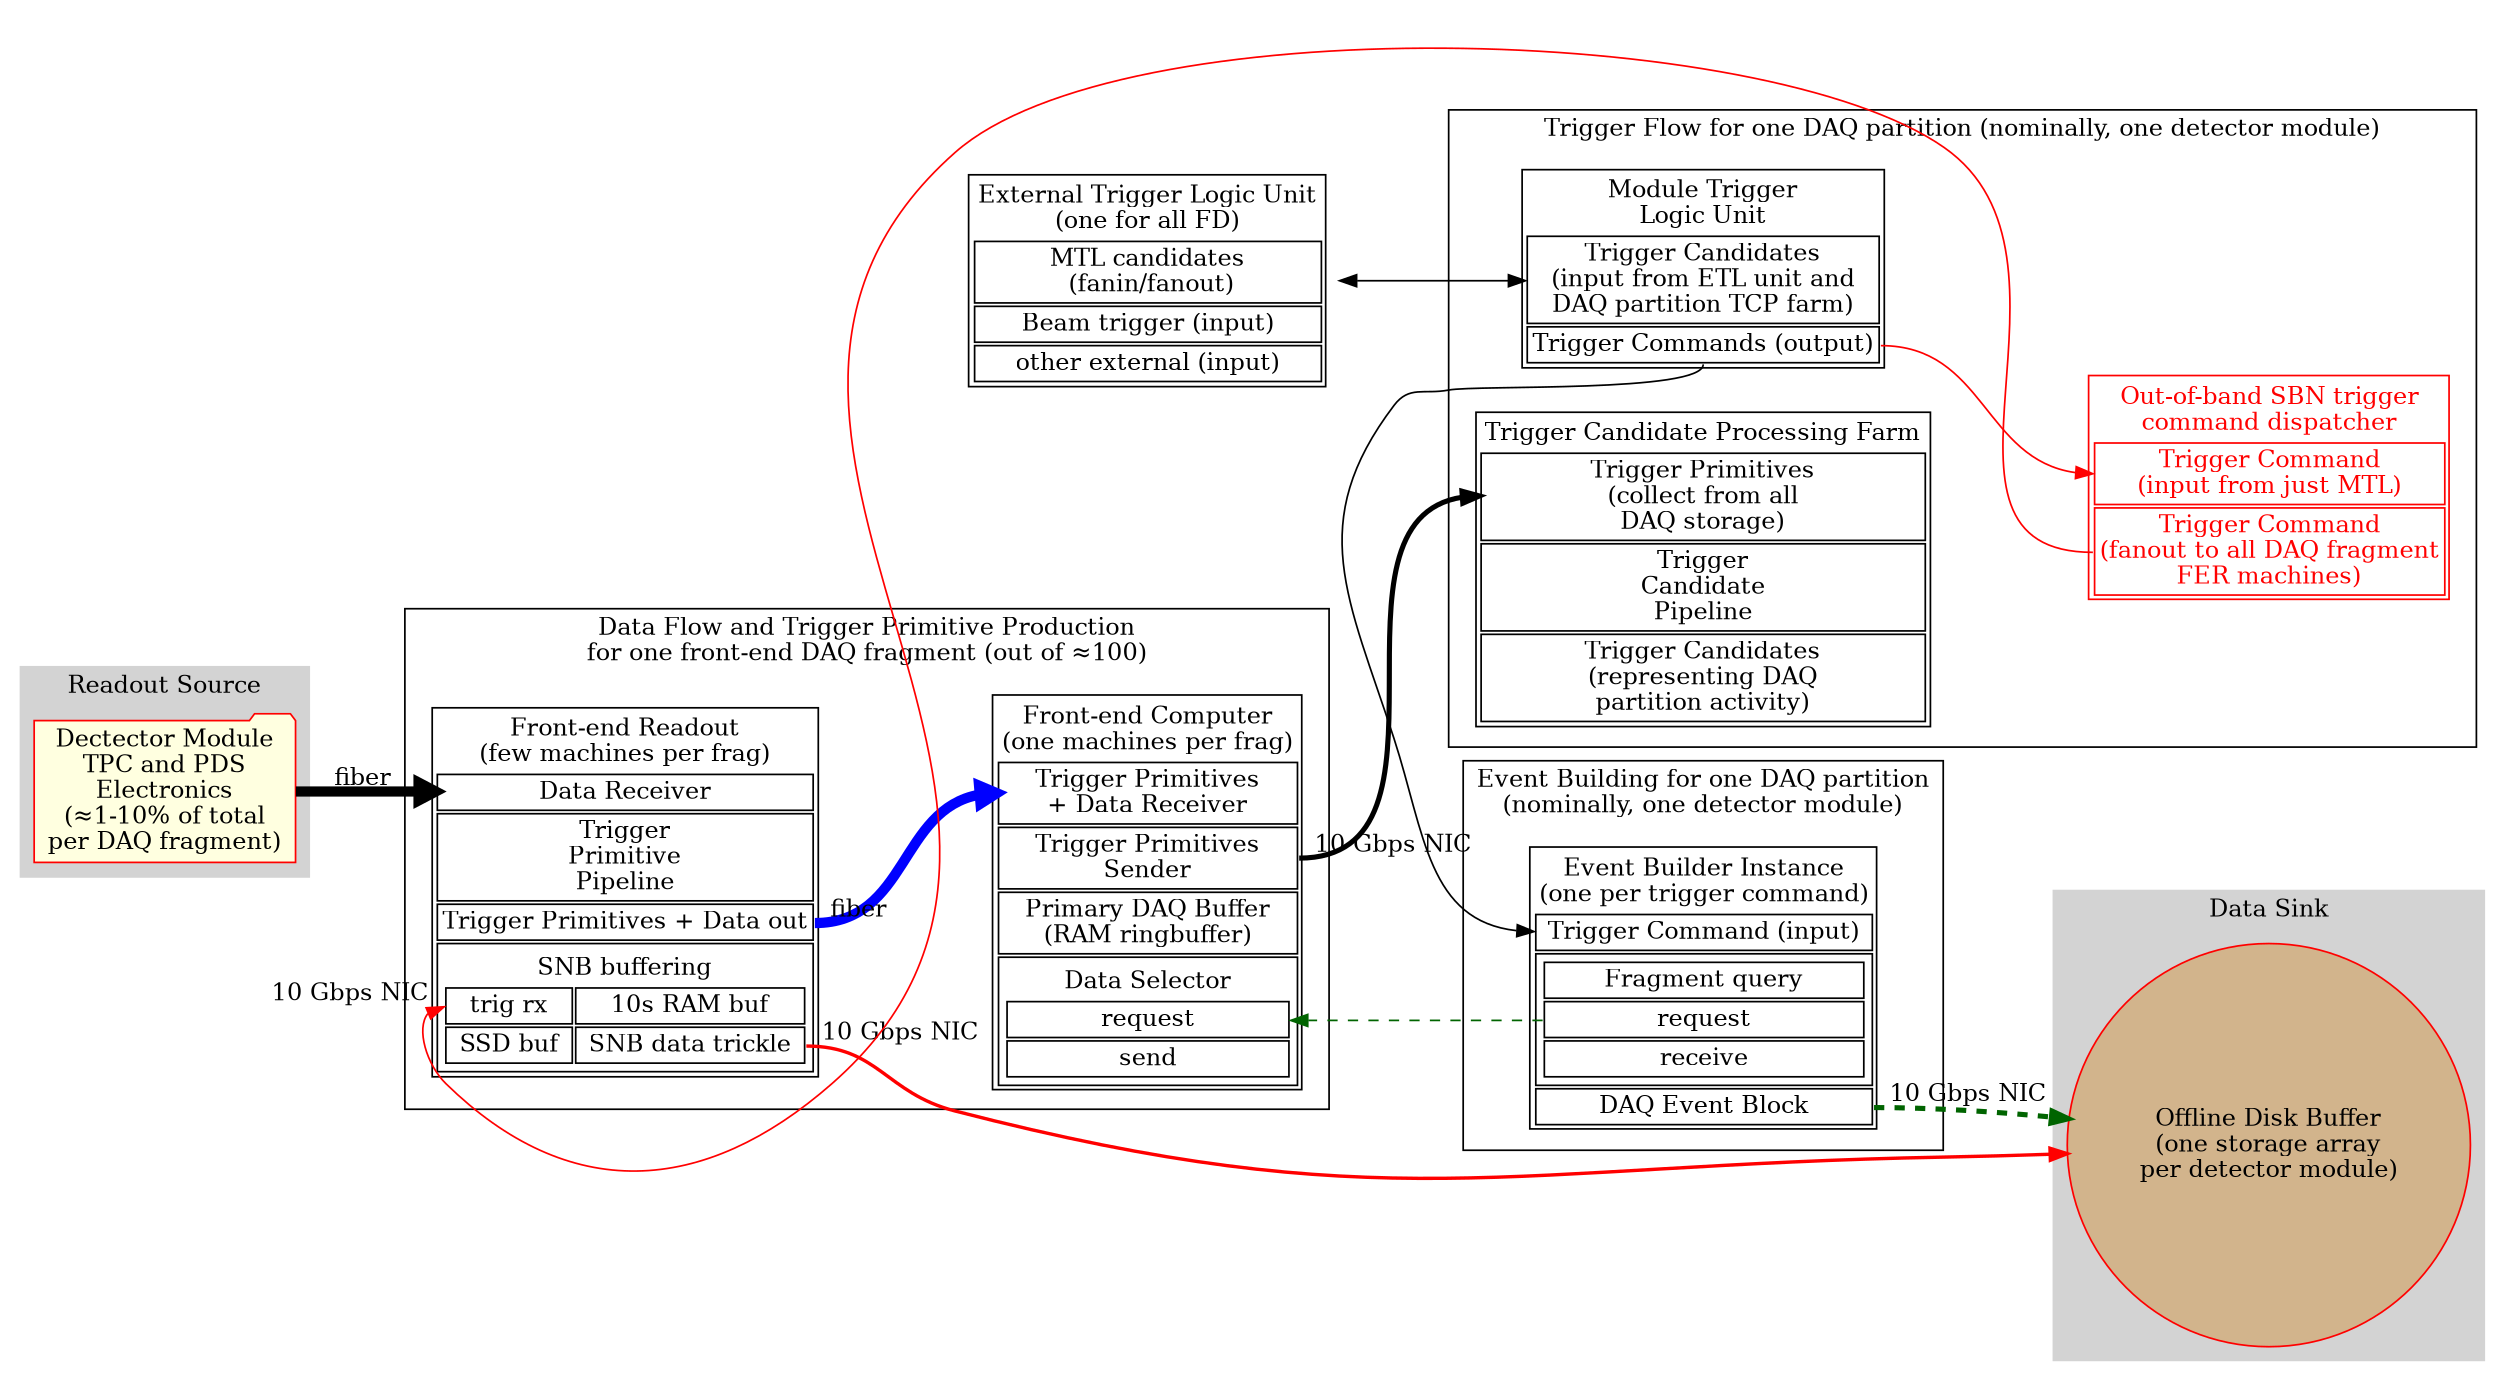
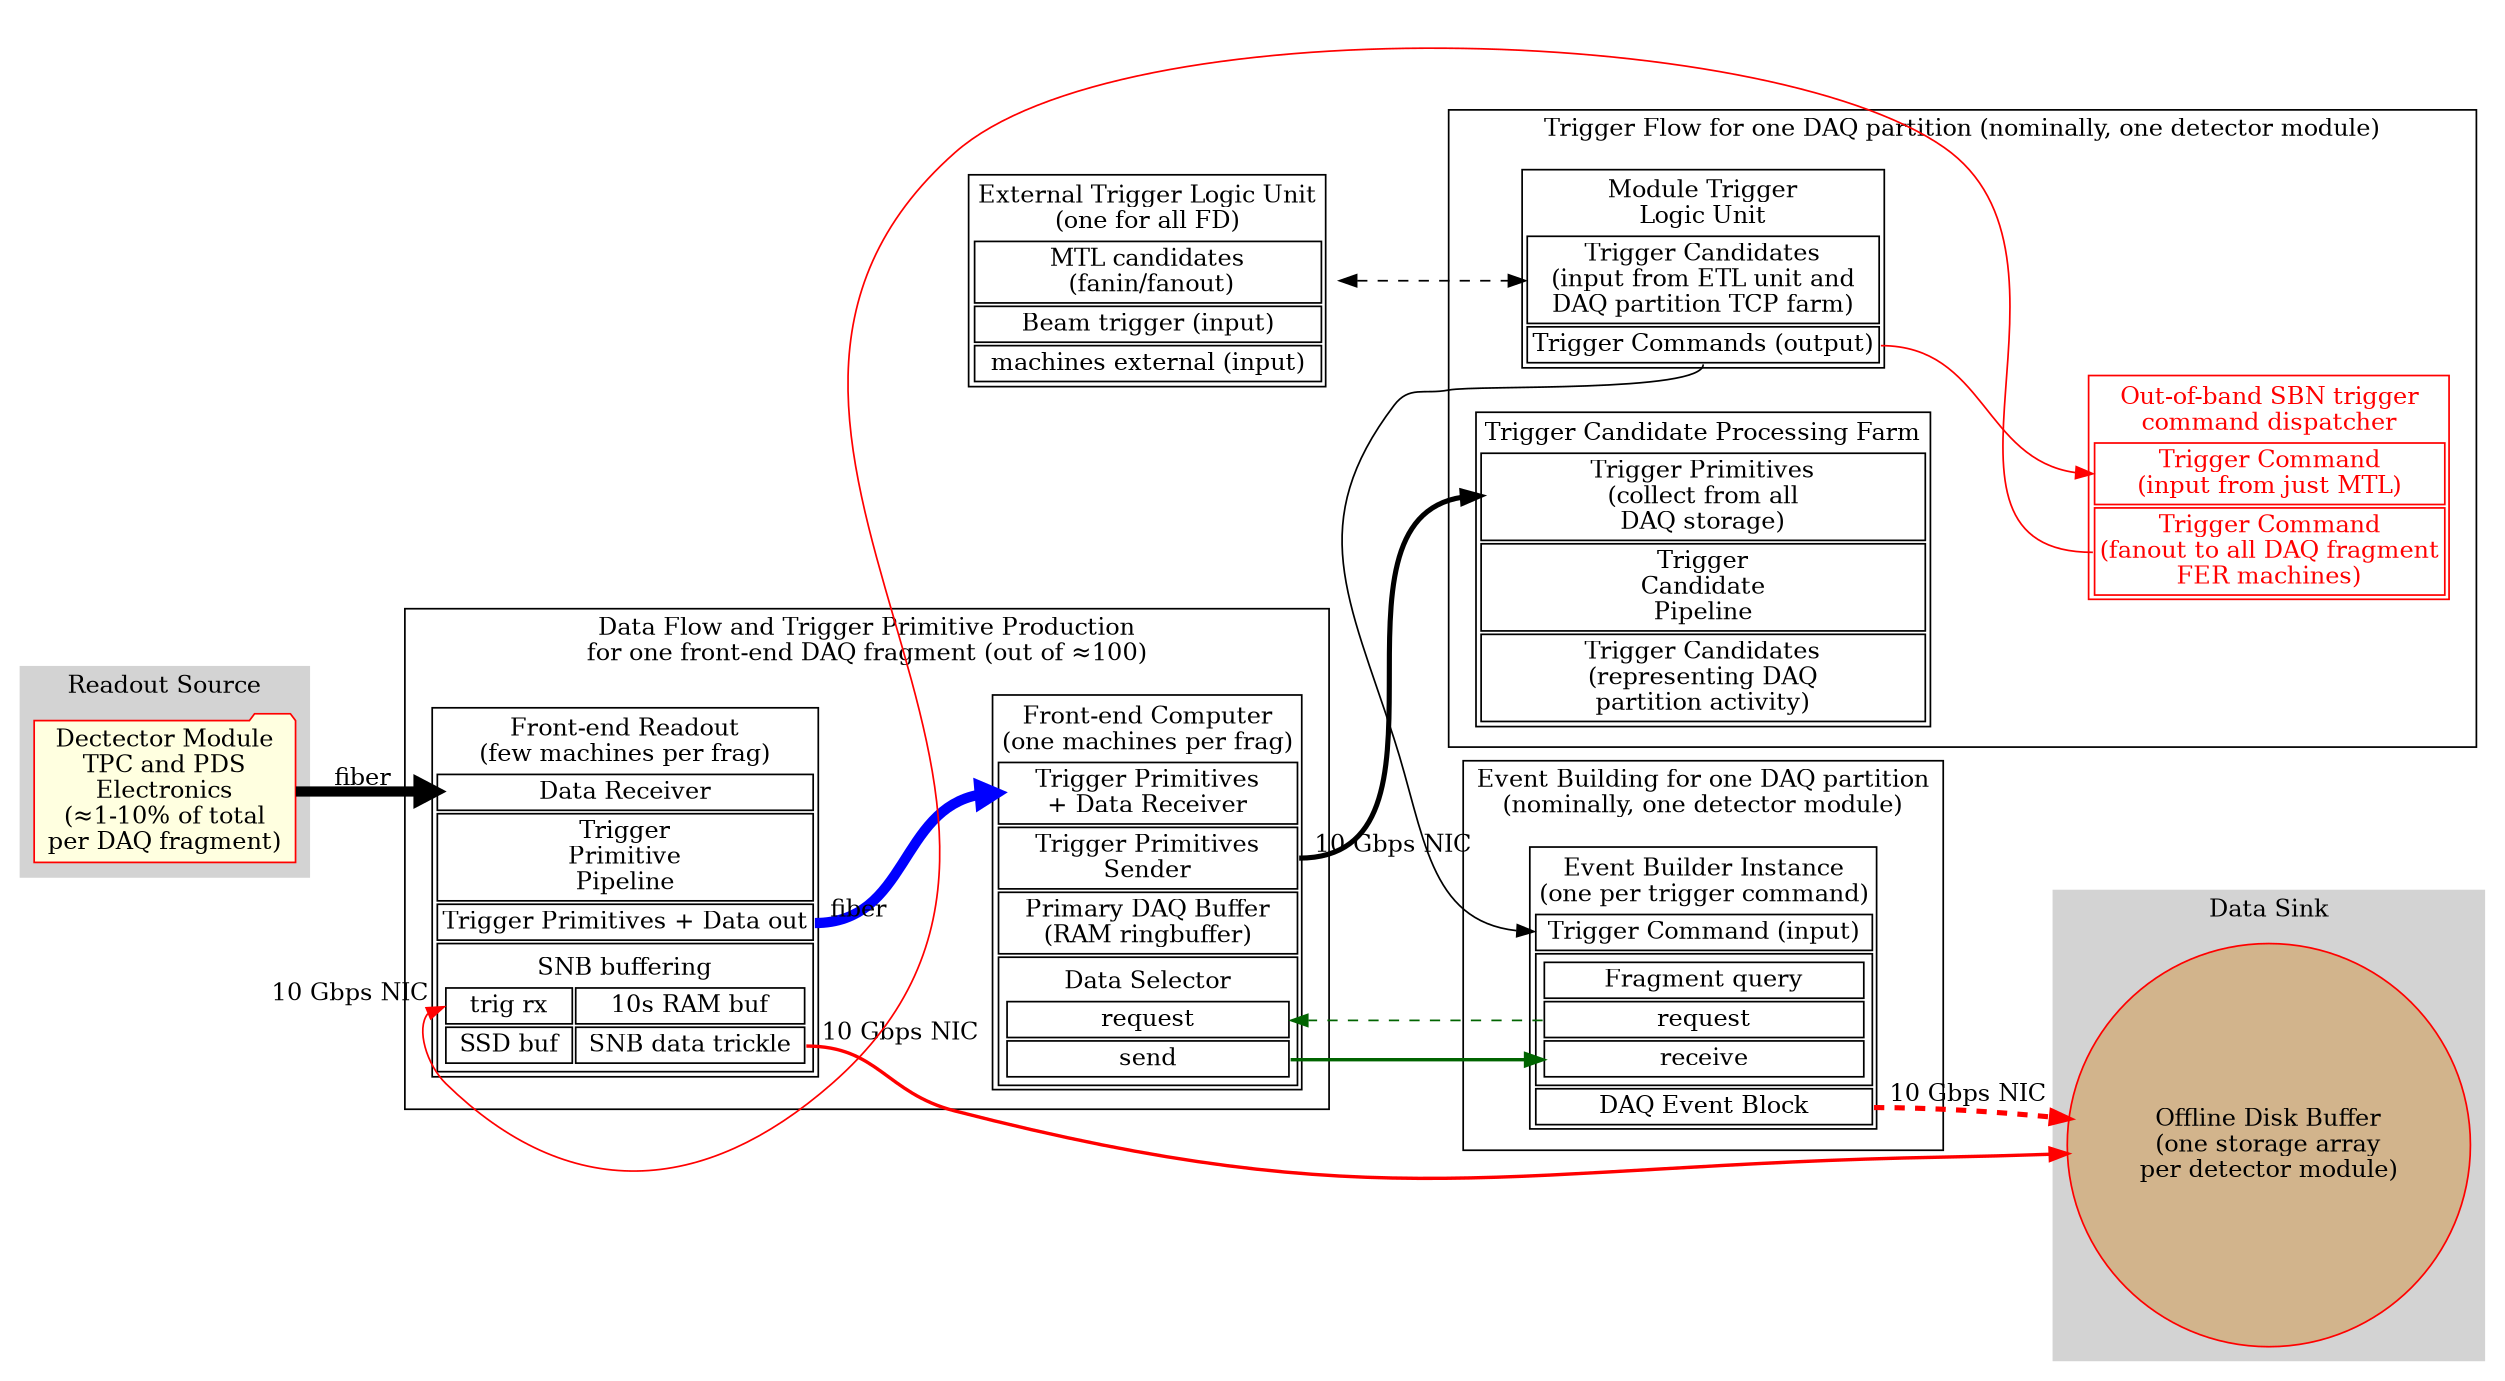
edge "Module Trigger" -- "External Trigger Logic Unit": style solid -> dashed
node "External Trigger Logic Unit": text "other external (input)" -> "machines external (input)"
edge "Front-end Computer" -> "Event Builder Instance": added
edge "Event Builder Instance" -> "Offline Disk Buffer (one storage array per detector module)": color darkgreen -> red
